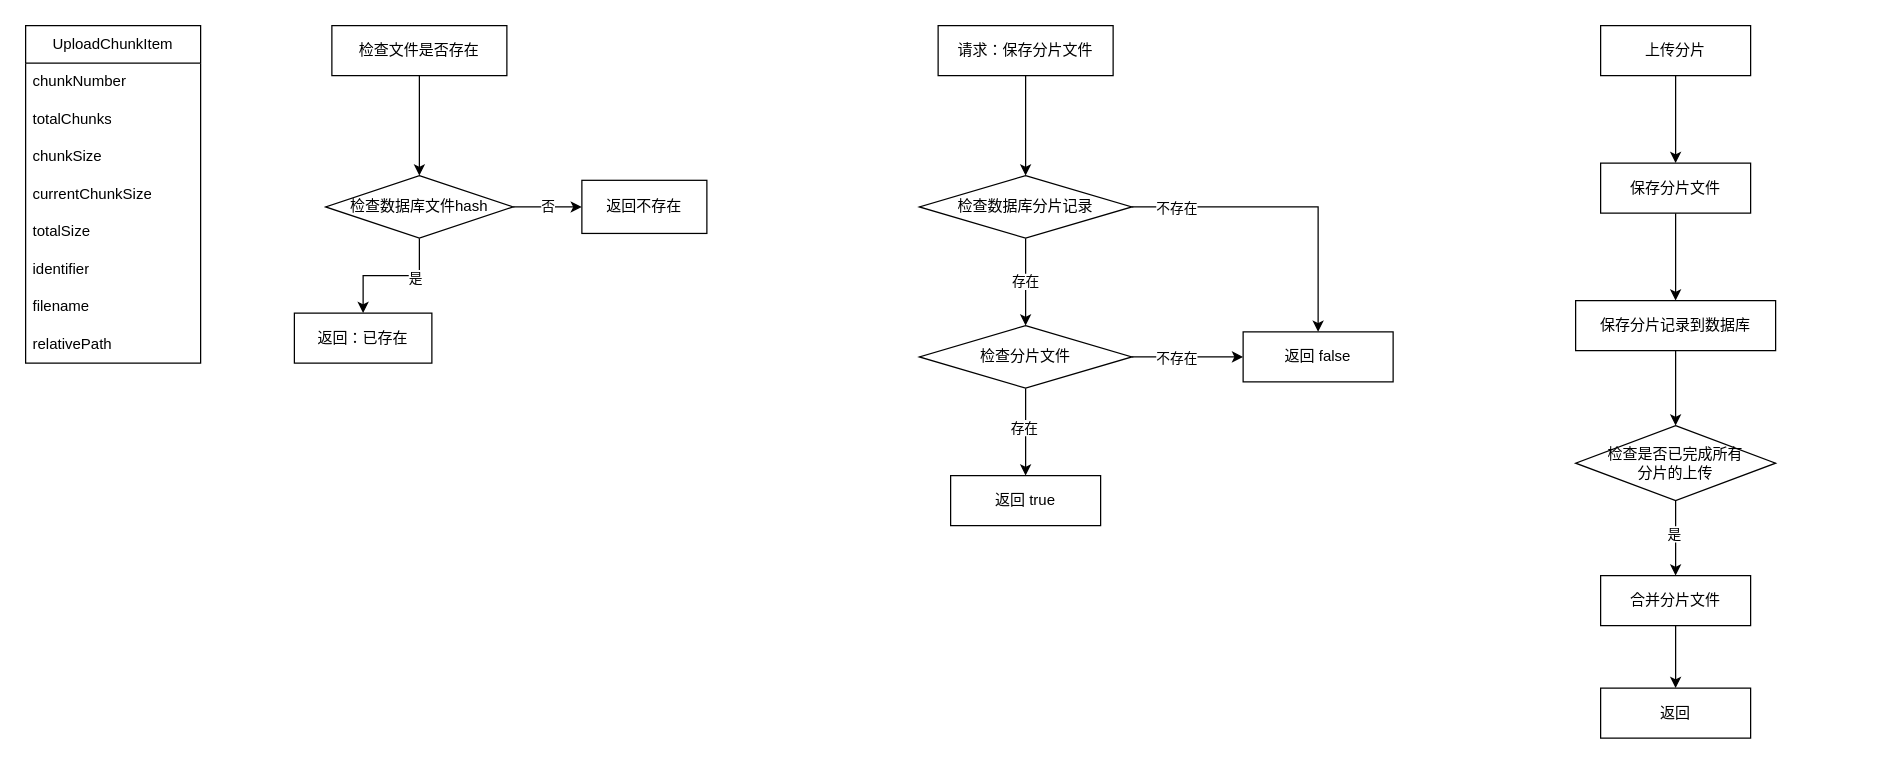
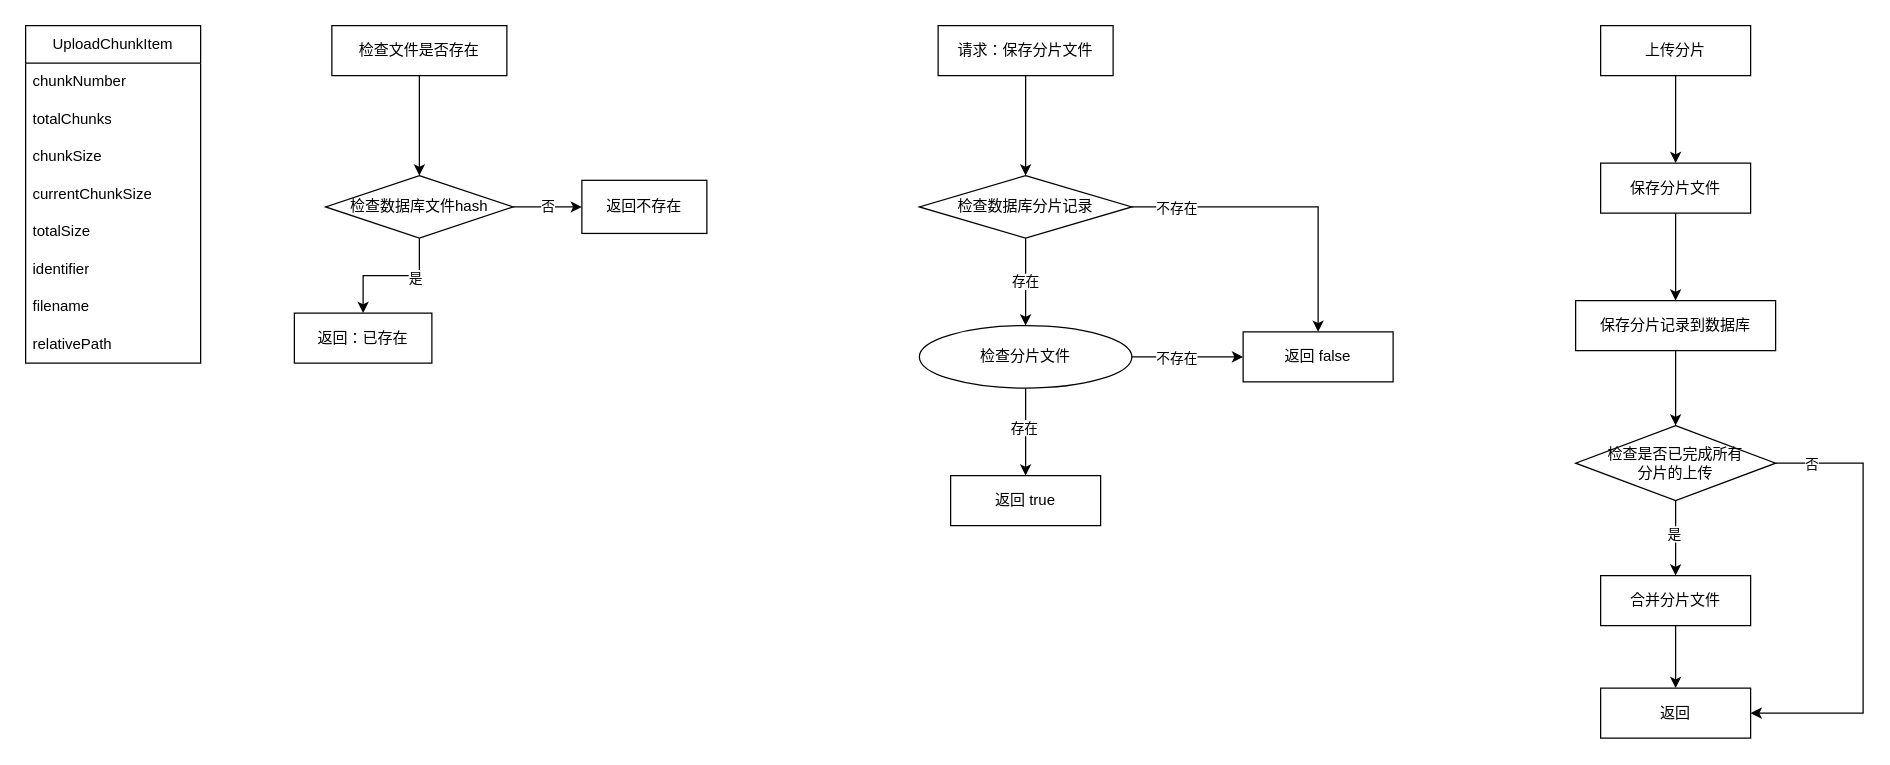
node "检查分片文件": shape diamond -> ellipse
edge "检查是否已完成所有 分片的上传" -> "返回": added, label "否"
